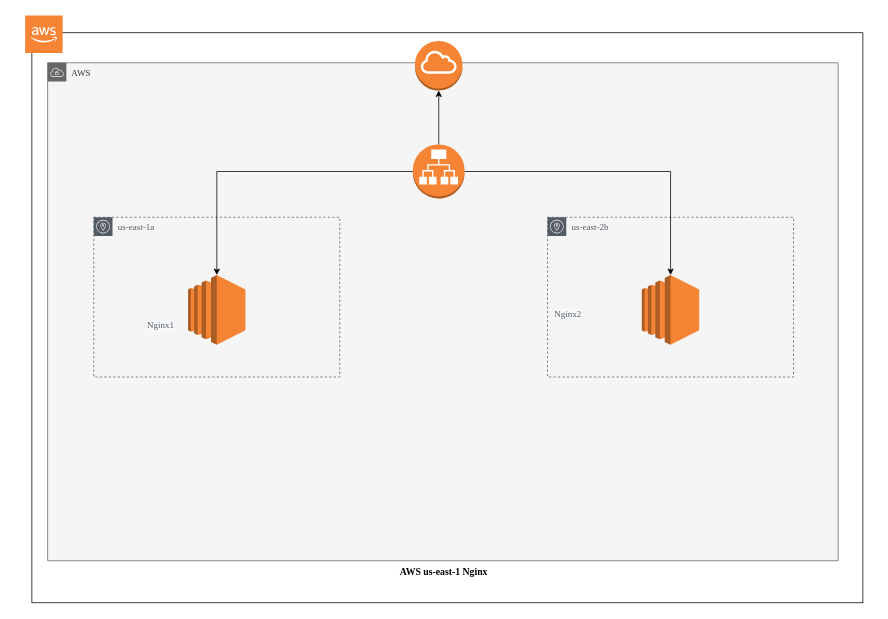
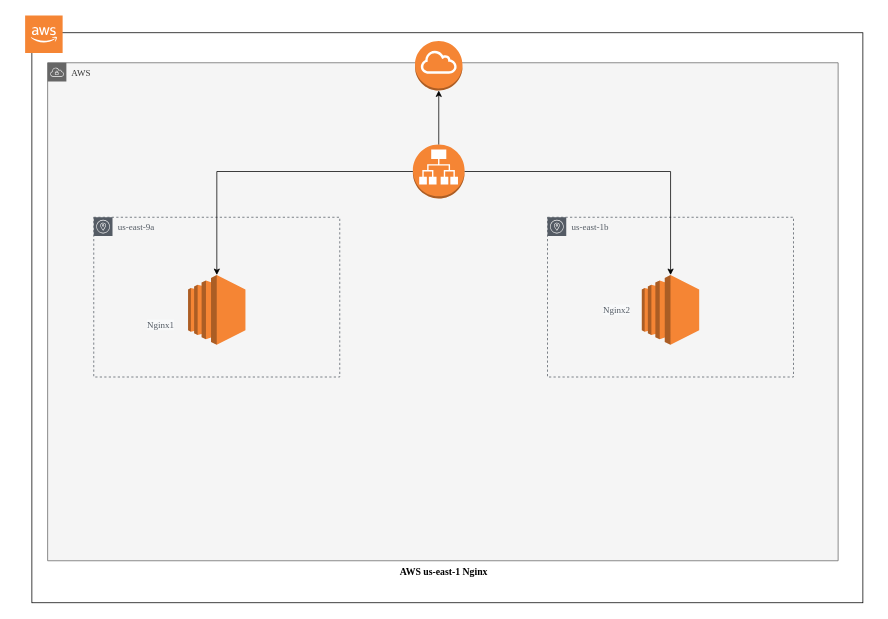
node "us-east-1a": label "us-east-1a" -> "us-east-9a"
node "us-east-2b": label "us-east-2b" -> "us-east-1b"
node "Nginx2": moved (572, 314) -> (620, 310)
